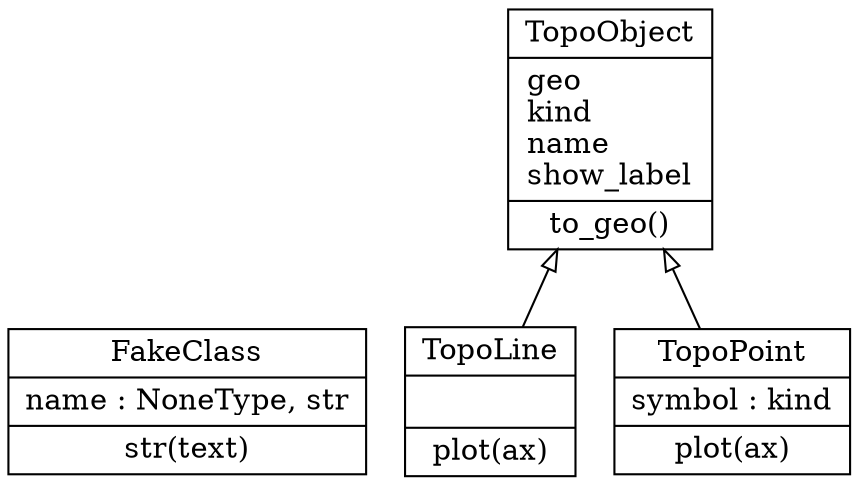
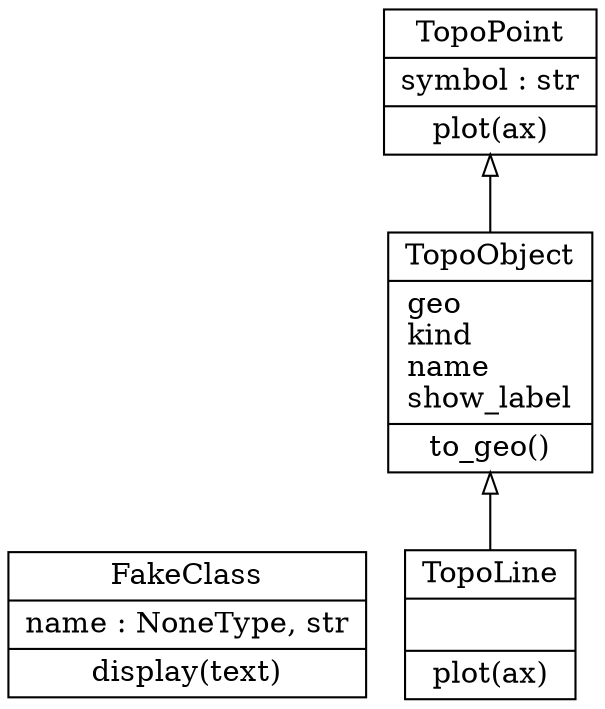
edge "TopoPoint" -> "TopoObject": reversed
node "TopoPoint": text "symbol : kind" -> "symbol : str"
node "FakeClass": text "str(text)" -> "display(text)"
